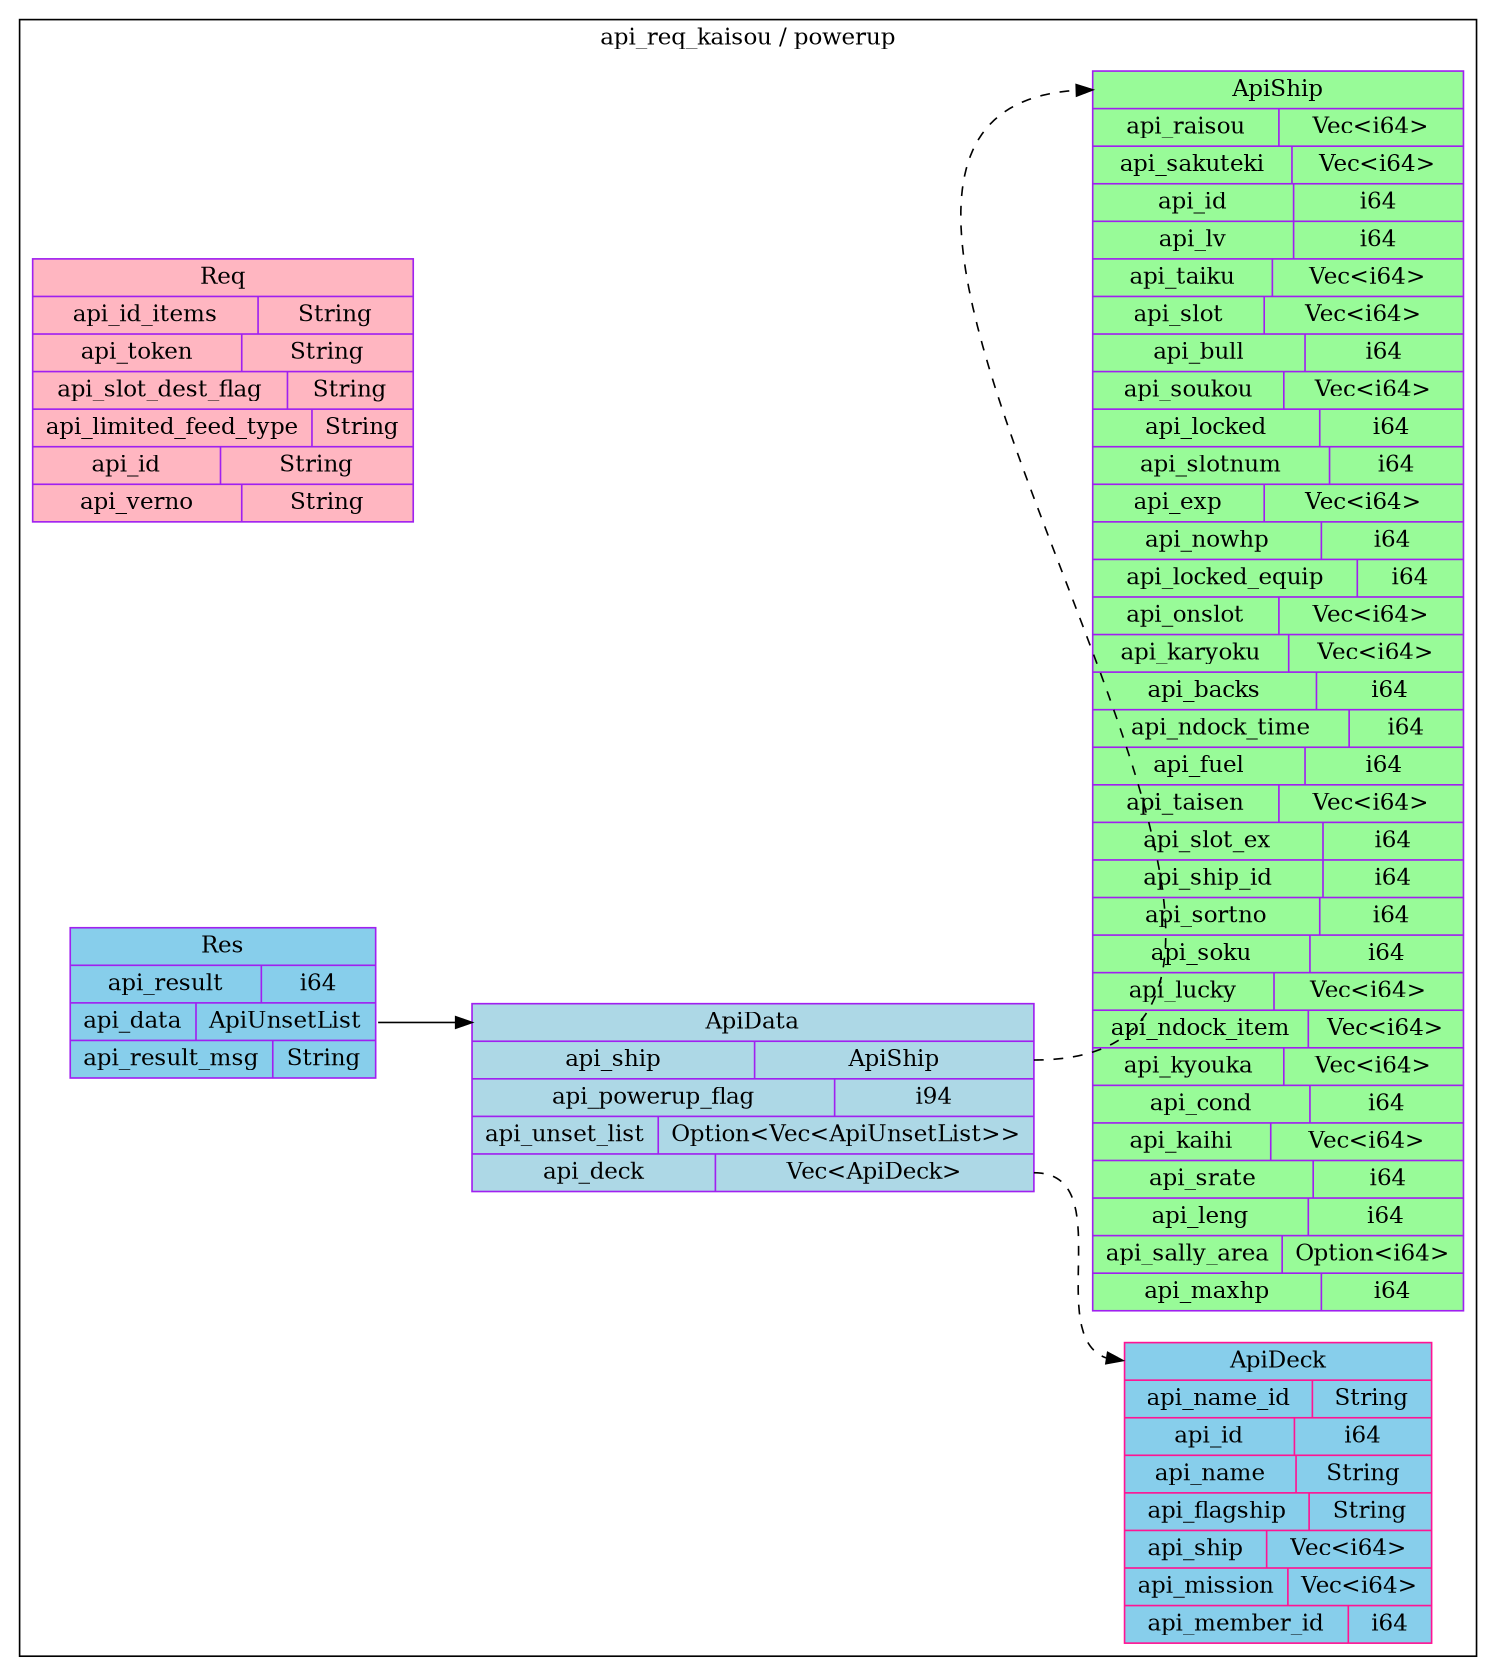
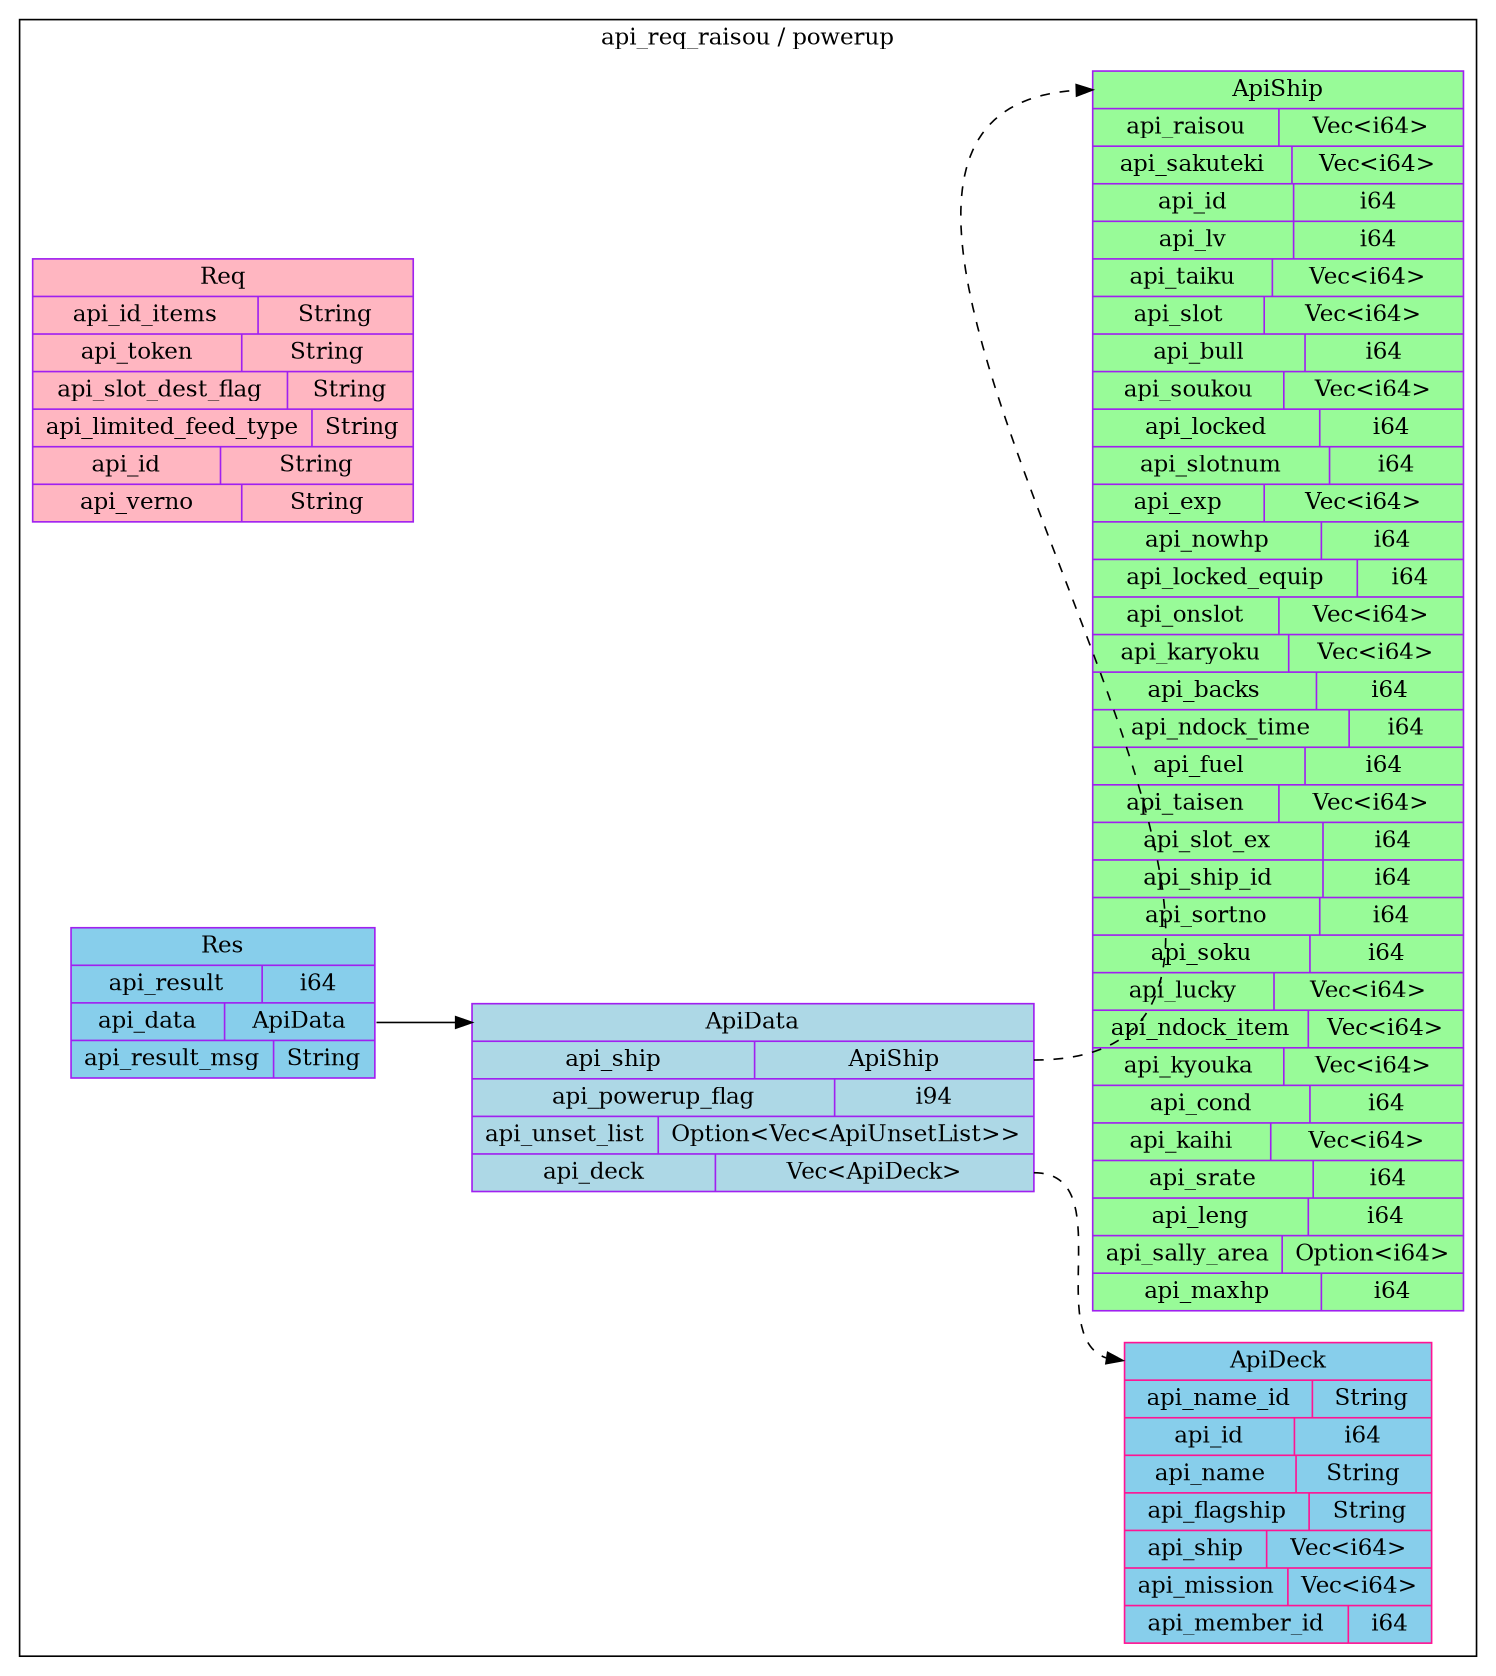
cluster "api_req_kaisou / powerup": label "api_req_kaisou / powerup" -> "api_req_raisou / powerup"
node "Res": text "ApiUnsetList" -> "ApiData"
